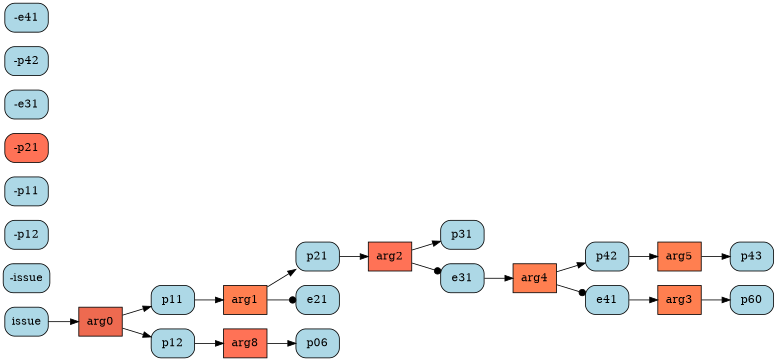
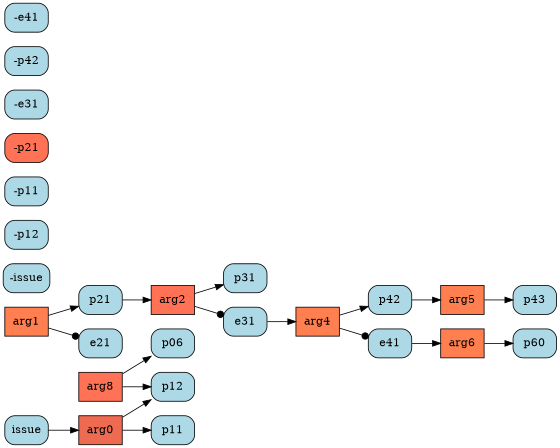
edge "p11" -> "arg1": removed
node "arg3": label "arg3" -> "arg6"
edge "p12" -> "arg8": reversed
